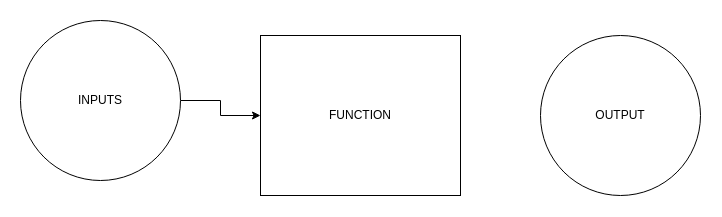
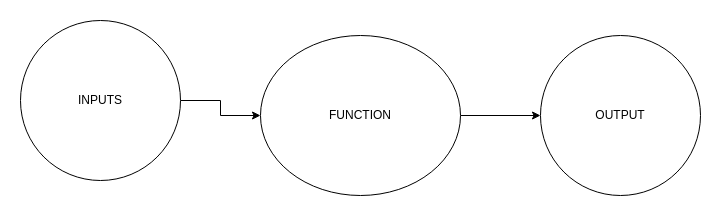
node "FUNCTION": shape rectangle -> ellipse
edge "FUNCTION" -> "OUTPUT": added
